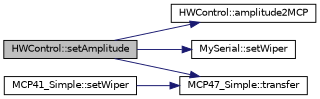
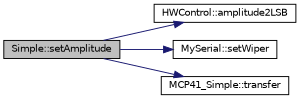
node "HWControl::amplitude2MCP": label "HWControl::amplitude2MCP" -> "HWControl::amplitude2LSB"
node "HWControl::setAmplitude": label "HWControl::setAmplitude" -> "Simple::setAmplitude"
node "MCP41_Simple::setWiper": removed
node "MCP47_Simple::transfer": label "MCP47_Simple::transfer" -> "MCP41_Simple::transfer"
